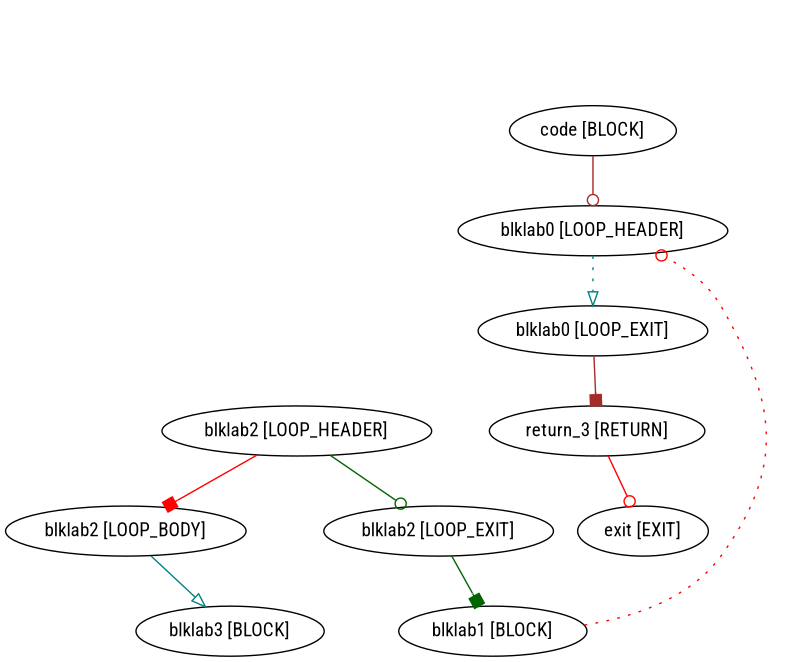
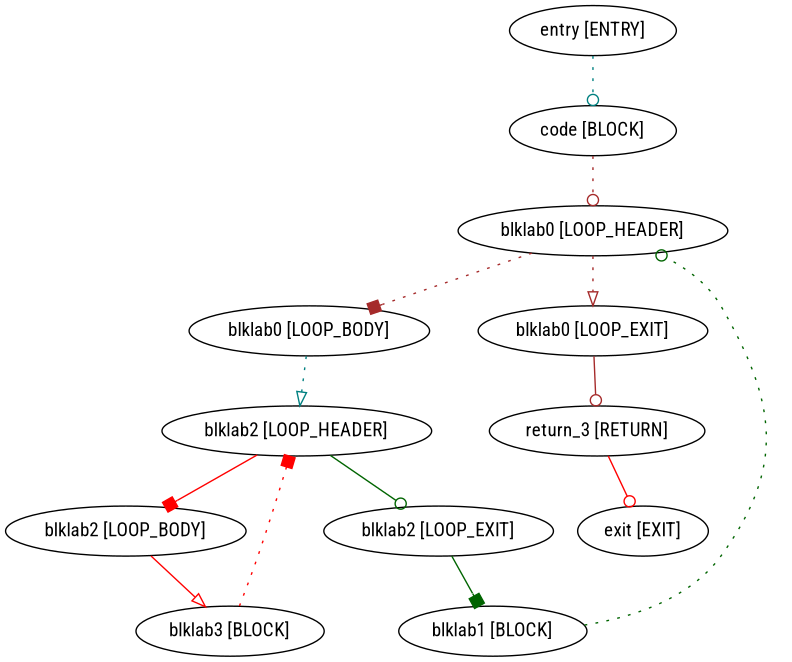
node "entry [ENTRY]": added
edge "code [BLOCK]" -> "blklab0 [LOOP_HEADER]": style solid -> dotted
edge "blklab0 [LOOP_HEADER]" -> "blklab0 [LOOP_EXIT]": color teal -> brown
node "blklab0 [LOOP_BODY]": added
edge "blklab0 [LOOP_EXIT]" -> "return_3 [RETURN]": arrowhead box -> odot
edge "blklab1 [BLOCK]" -> "blklab0 [LOOP_HEADER]": color red -> darkgreen
edge "blklab3 [BLOCK]" -> "blklab2 [LOOP_HEADER]": added
edge "blklab2 [LOOP_BODY]" -> "blklab3 [BLOCK]": color teal -> red
